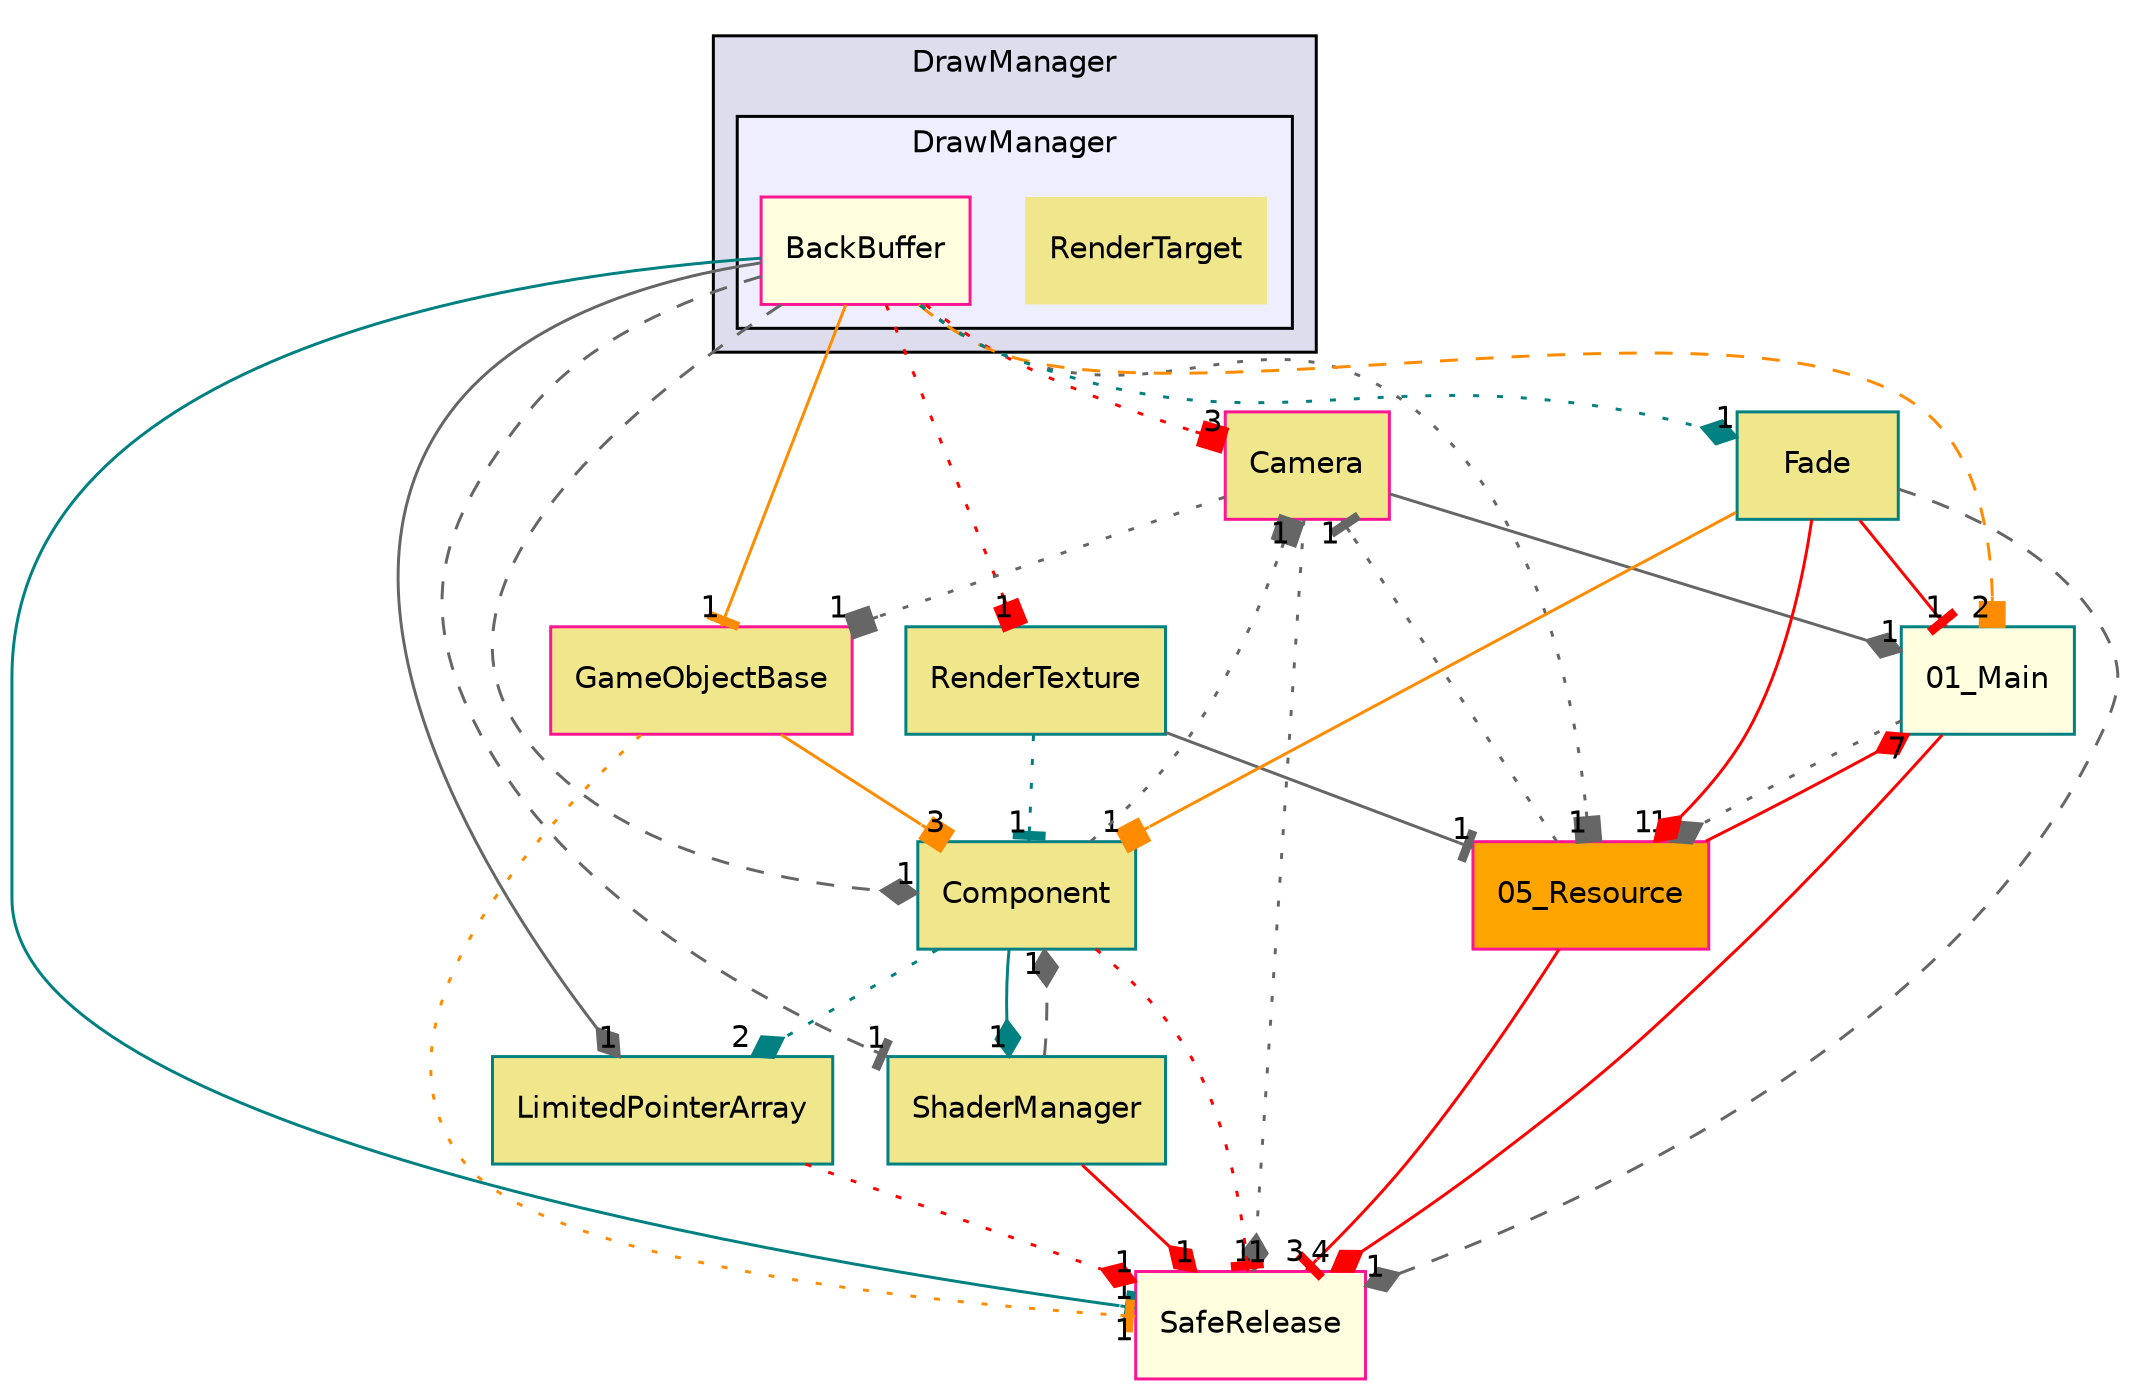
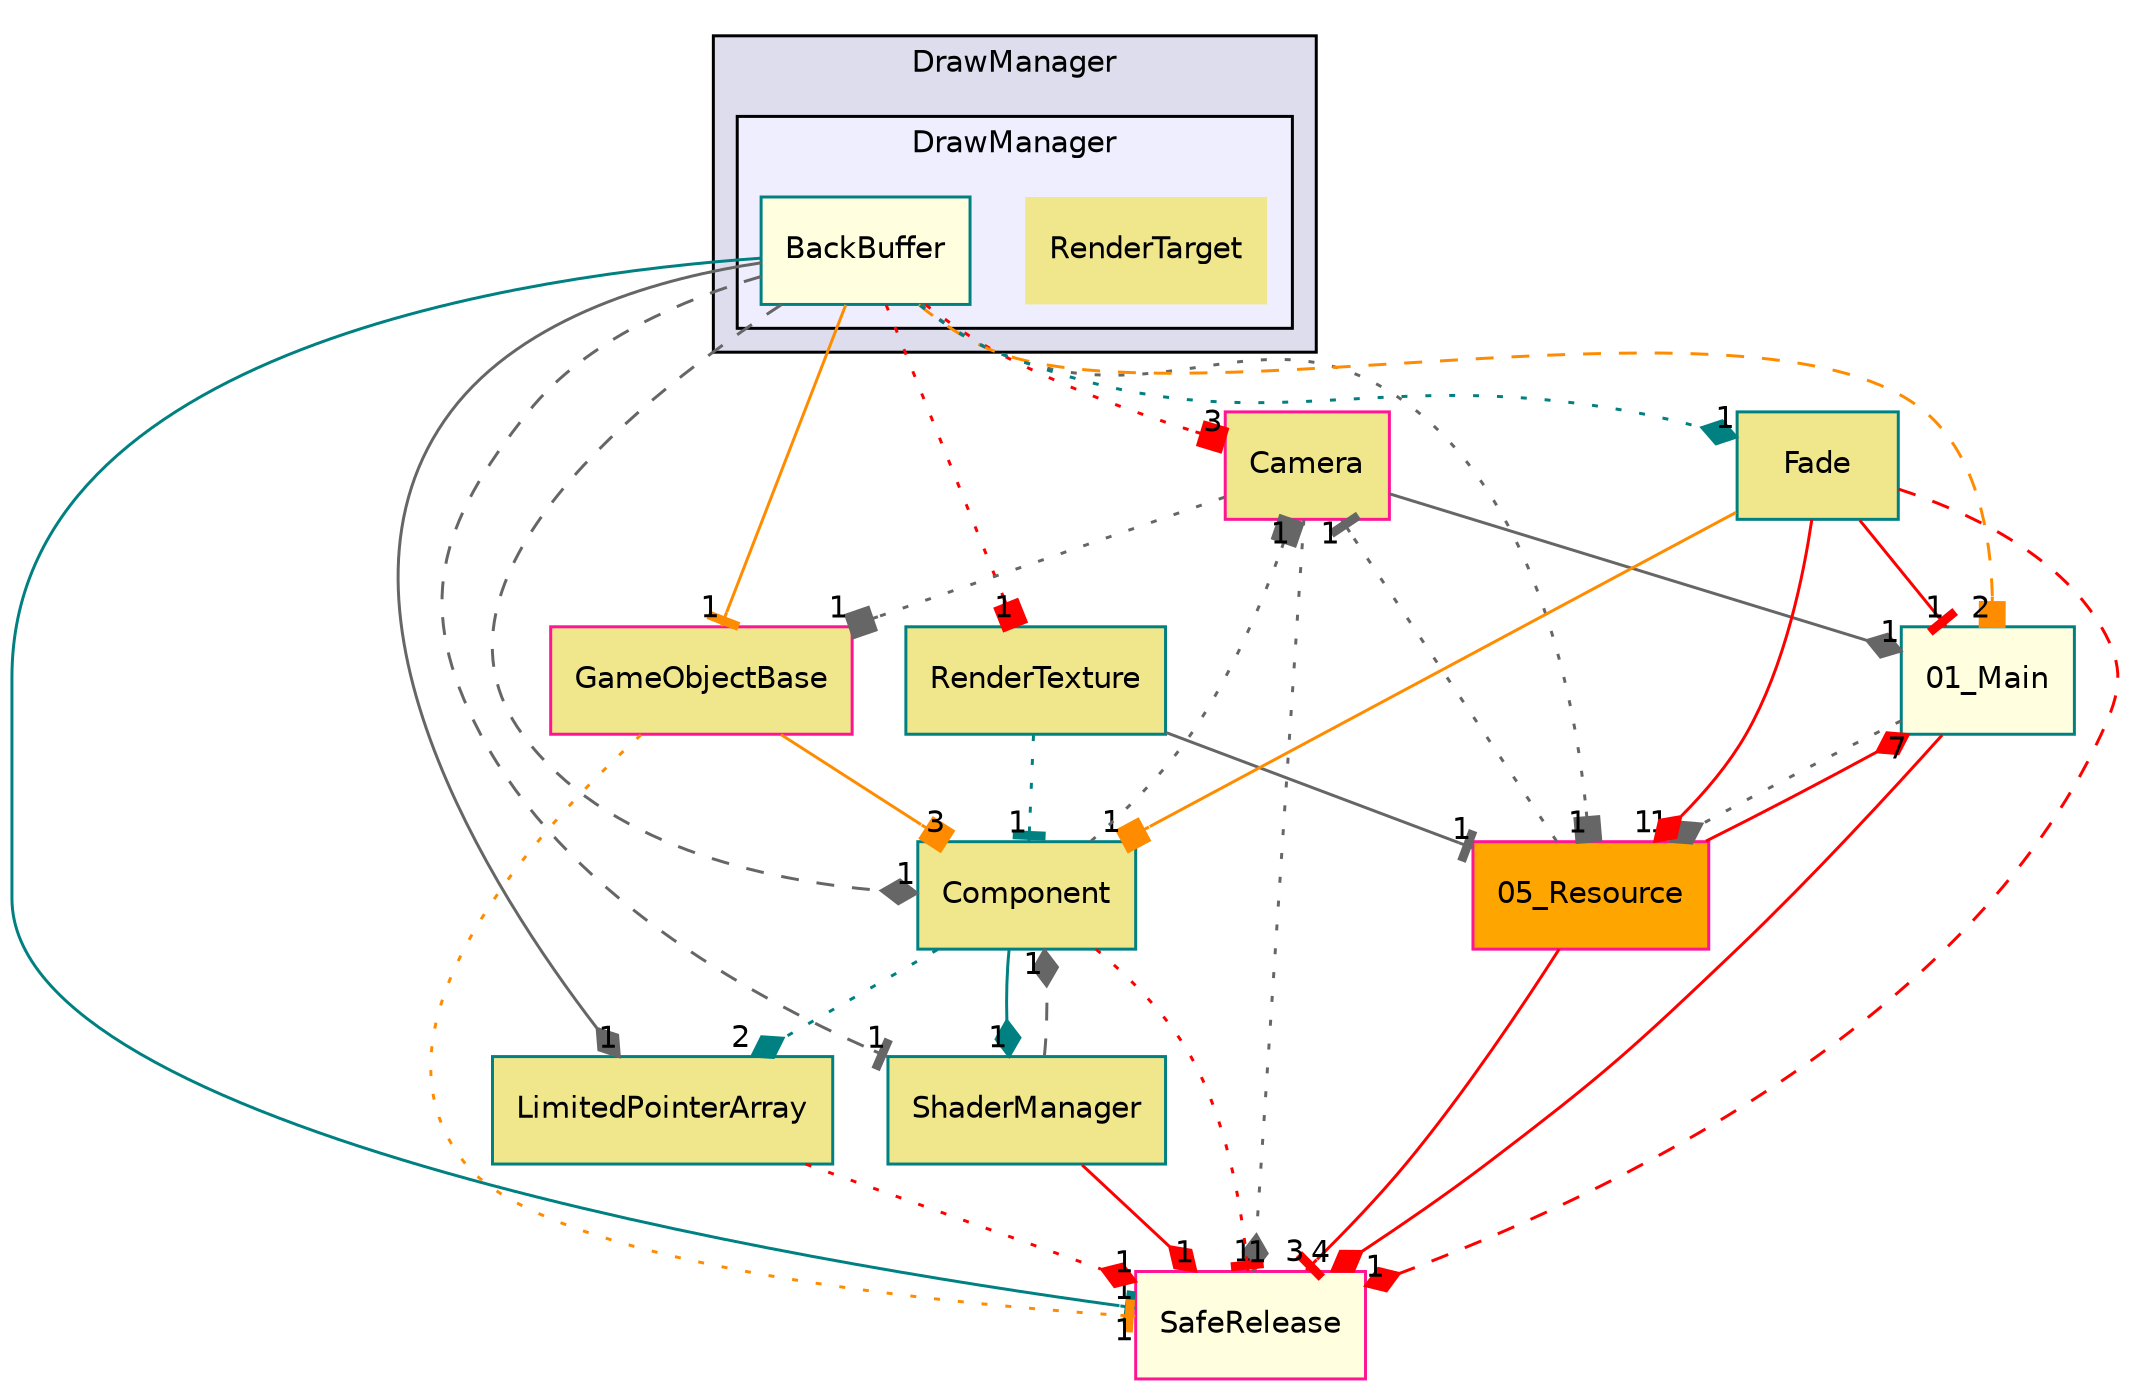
node "BackBuffer": color deeppink -> teal
edge "Fade" -> "SafeRelease": color gray40 -> red
